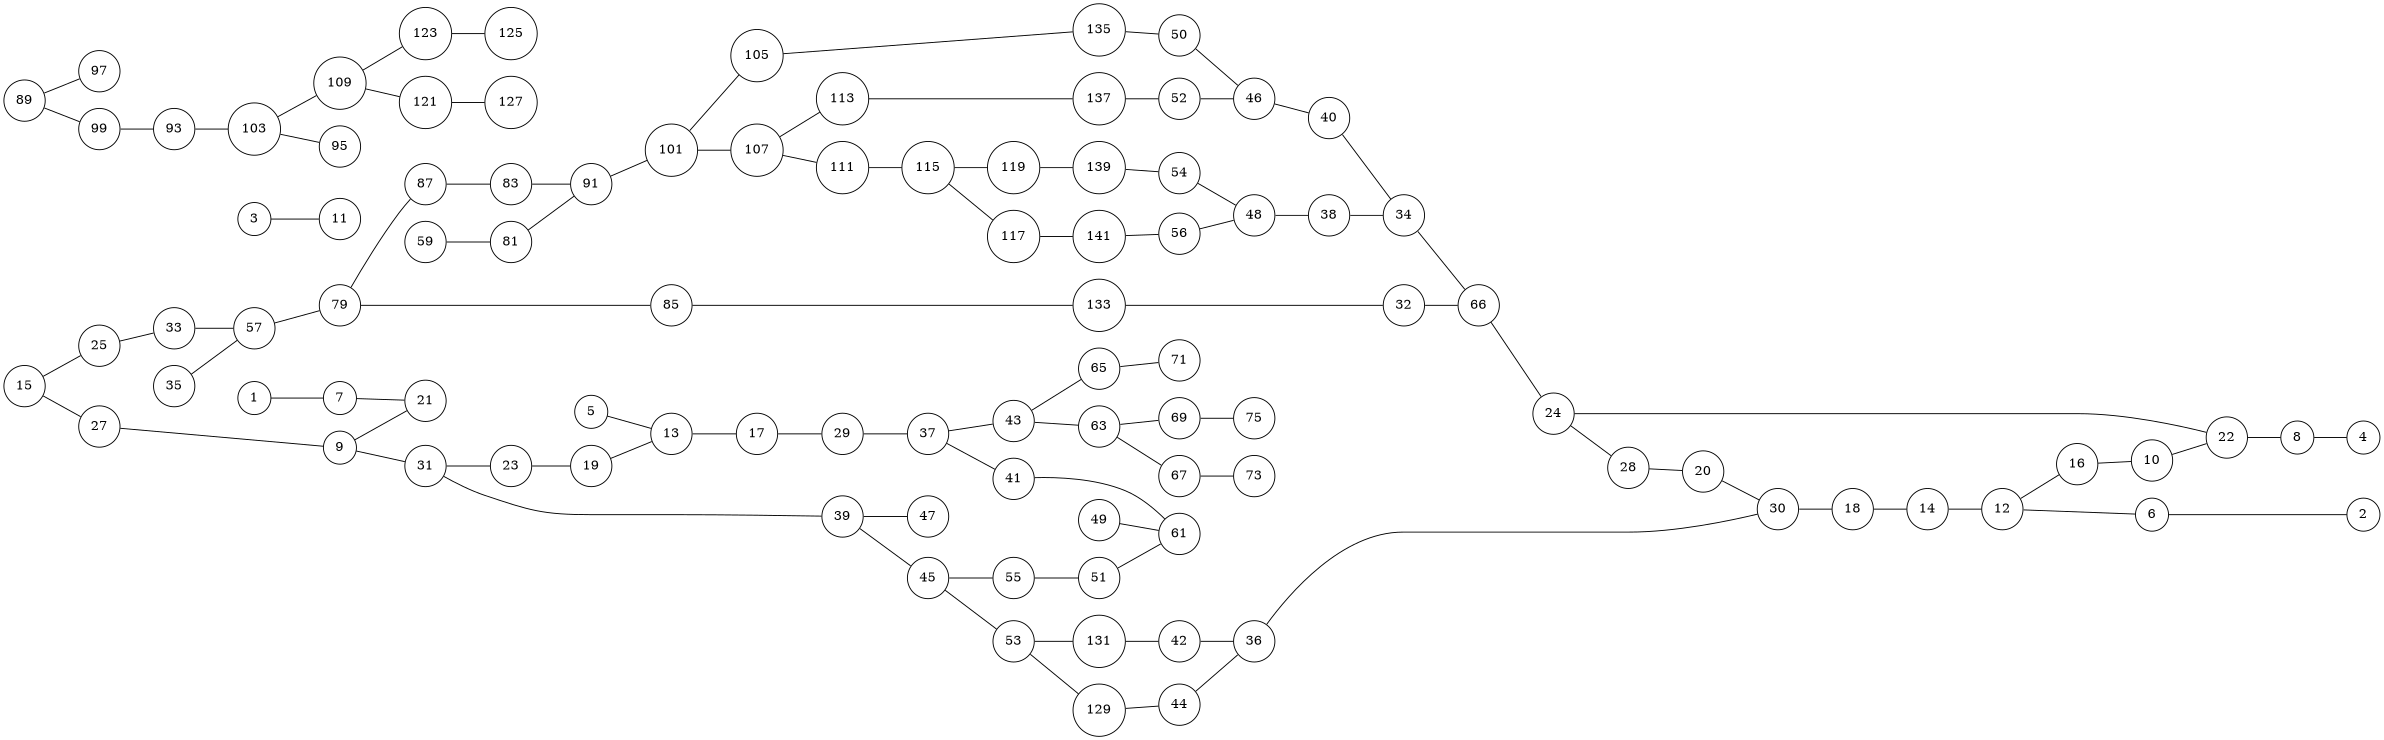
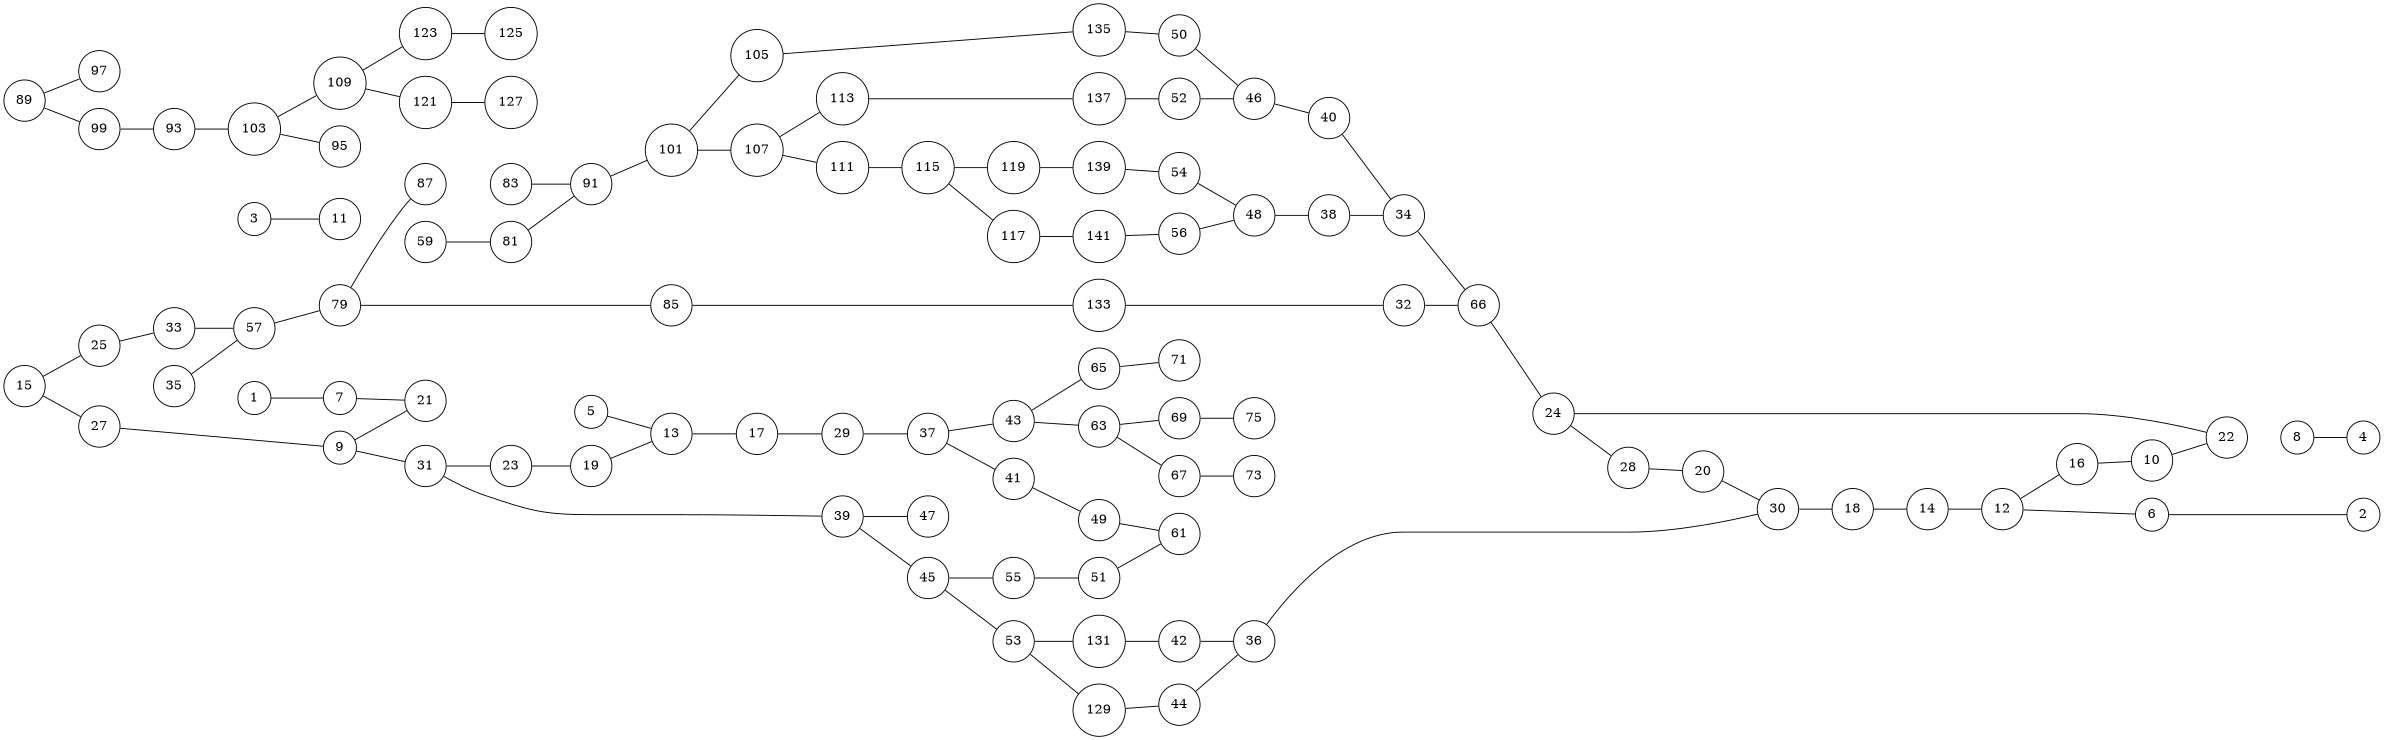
edge "87" -- "83": removed
edge "22" -- "8": removed
edge "41" -- "61": now "41" -- "49"
